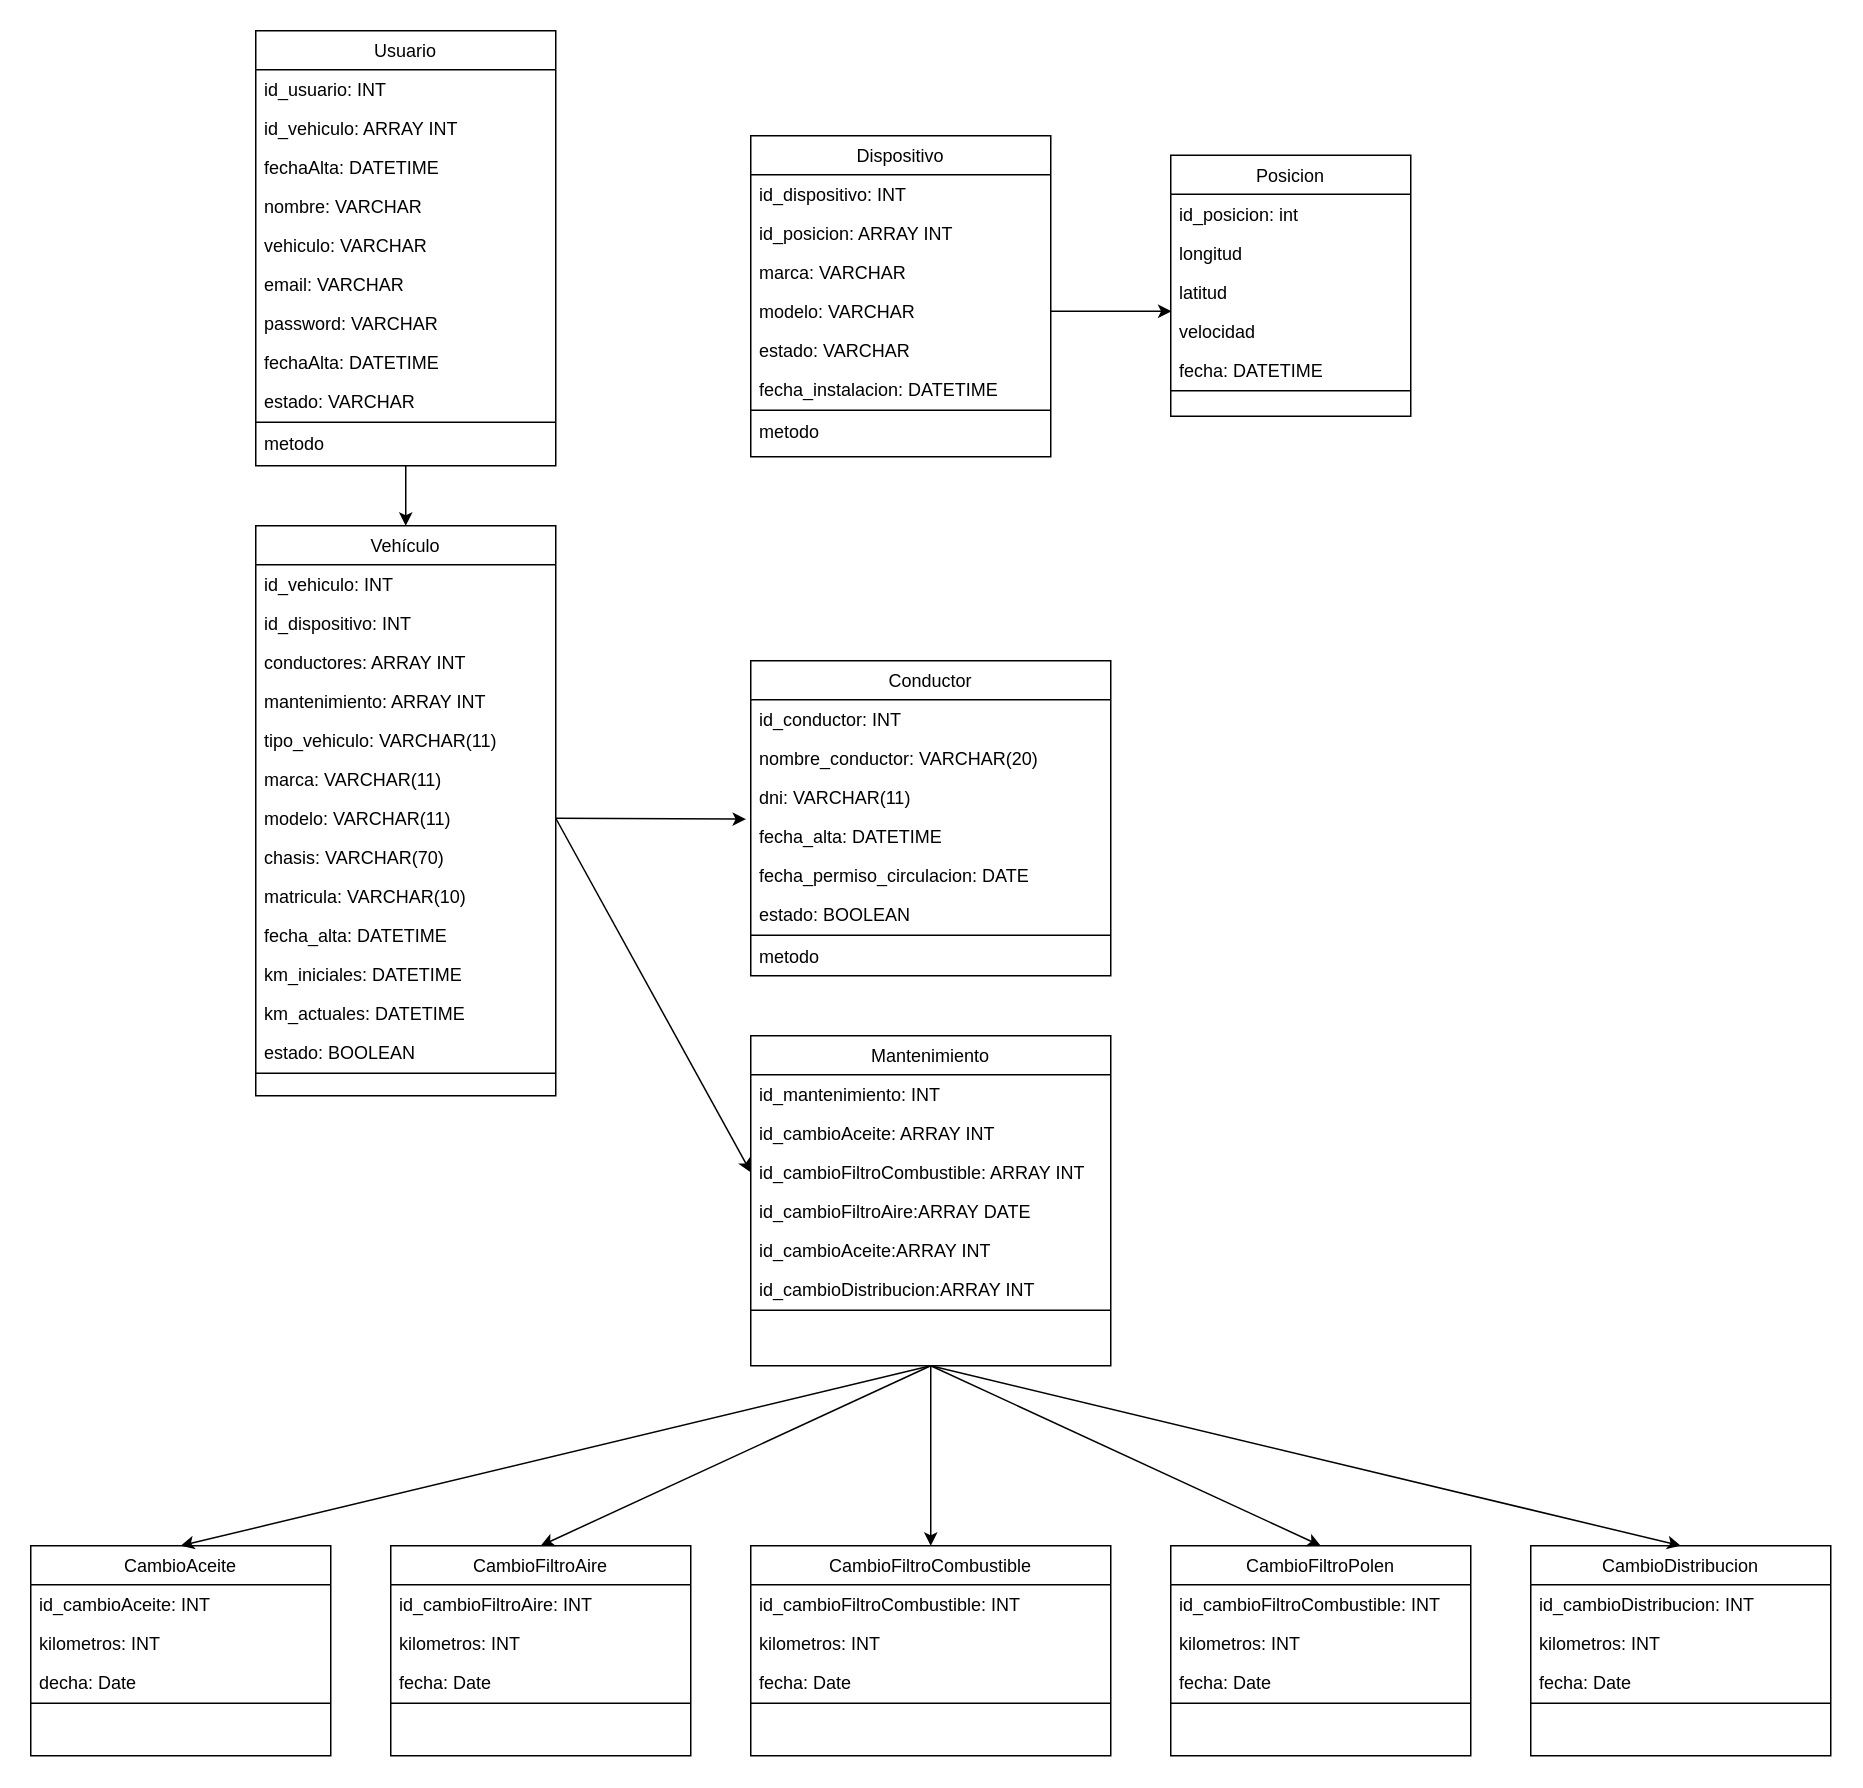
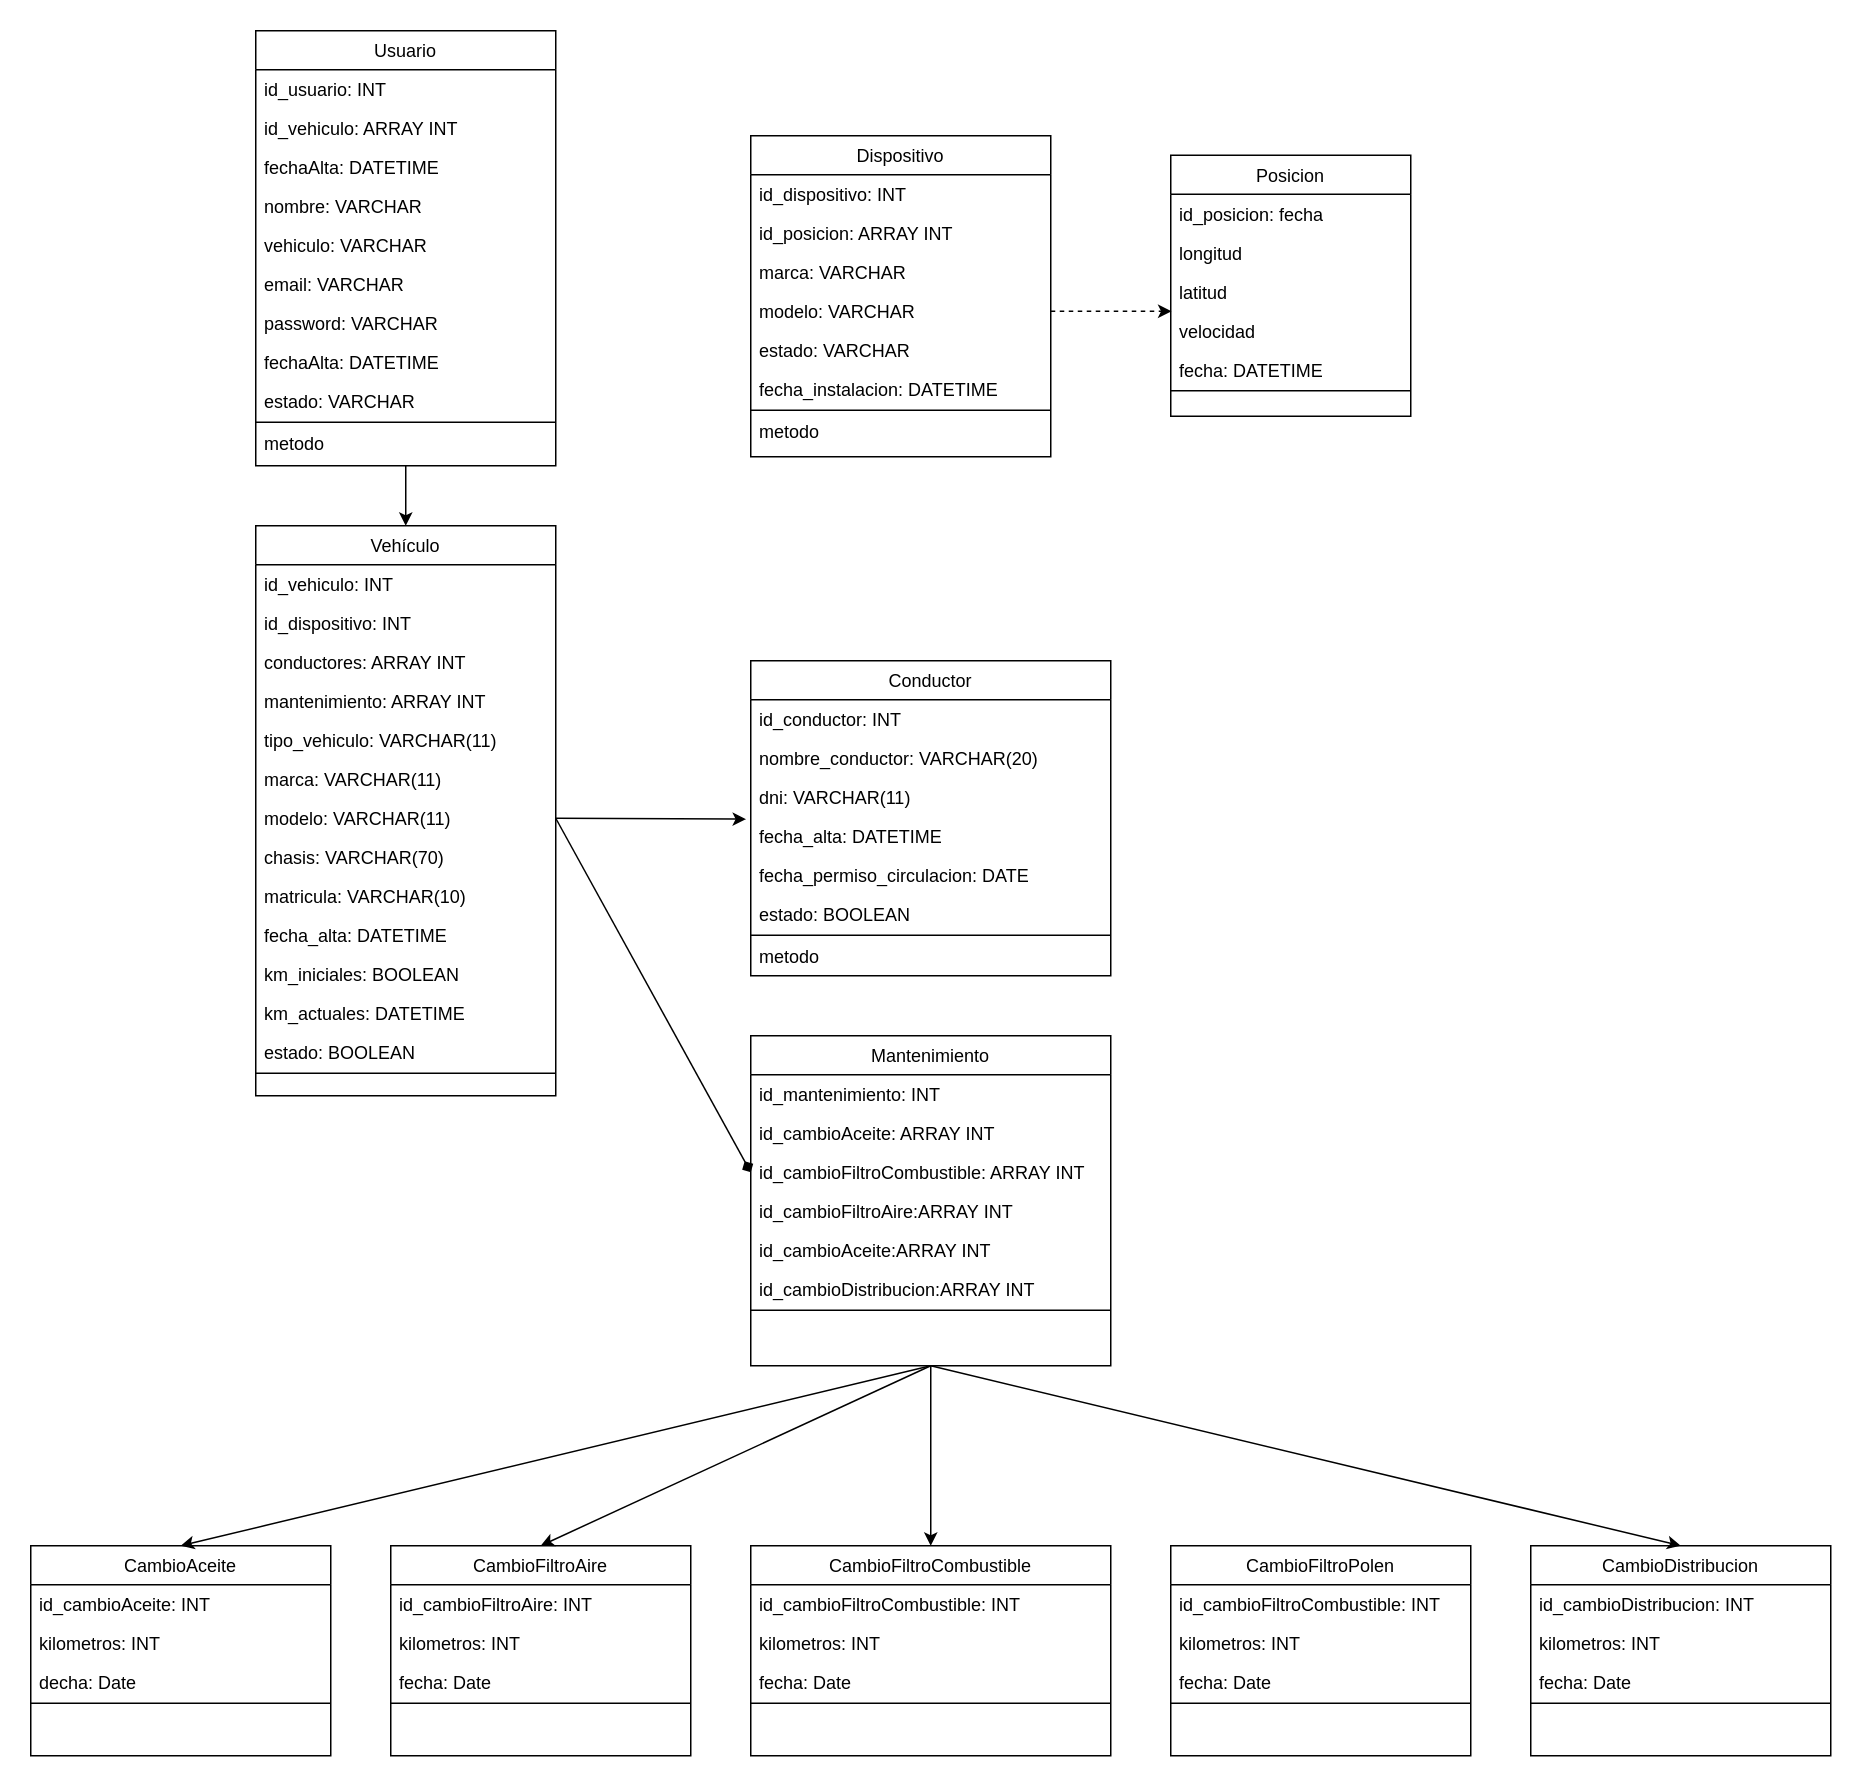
node "id_posicion: int": label "id_posicion: int" -> "id_posicion: fecha"
edge "modelo: VARCHAR" -> "velocidad": style solid -> dashed
node "km_iniciales: DATETIME": label "km_iniciales: DATETIME" -> "km_iniciales: BOOLEAN"
edge "modelo: VARCHAR(11)" -> "id_cambioFiltroCombustible: ARRAY INT": arrowhead classic -> diamond
node "id_cambioFiltroAire:ARRAY DATE": label "id_cambioFiltroAire:ARRAY DATE" -> "id_cambioFiltroAire:ARRAY INT"
edge "Mantenimiento" -> "CambioFiltroPolen": removed
